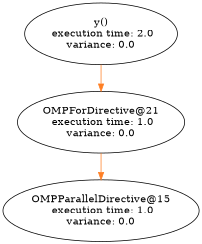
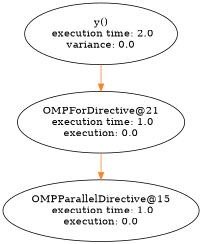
node "OMPForDirective@21 execution time: 1.0 variance: 0.0": label "OMPForDirective@21 execution time: 1.0 variance: 0.0" -> "OMPForDirective@21 execution time: 1.0 execution: 0.0"
node "OMPParallelDirective@15 execution time: 1.0 variance: 0.0": label "OMPParallelDirective@15 execution time: 1.0 variance: 0.0" -> "OMPParallelDirective@15 execution time: 1.0 execution: 0.0"
